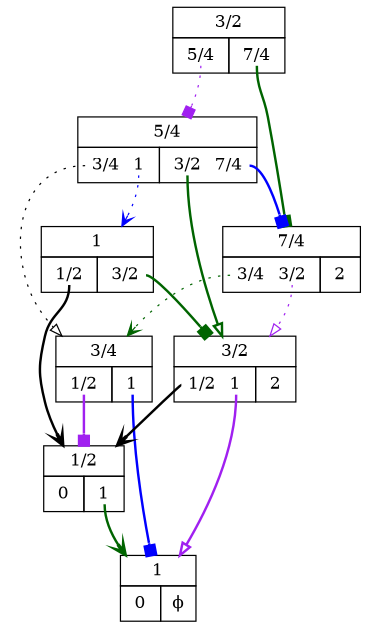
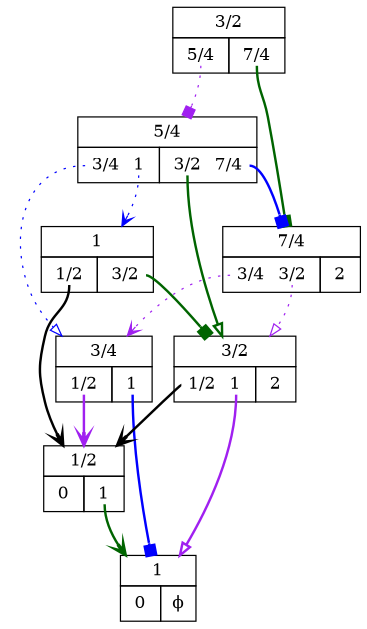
edge "5/4" -> "3/4": color black -> blue
edge "7/4" -> "3/4": color darkgreen -> purple
edge "3/4" -> "1/2": arrowhead box -> vee
